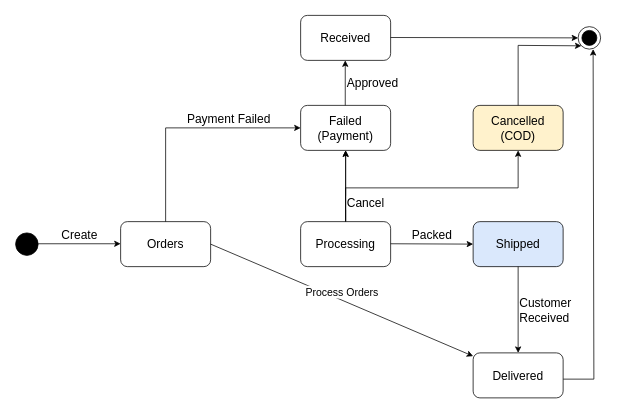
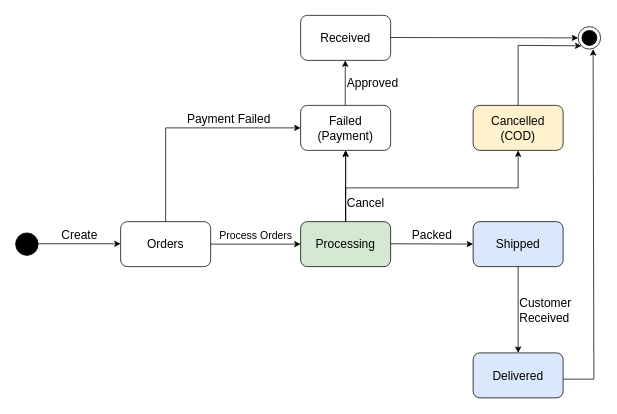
node "Processing": fillcolor #ffffff -> #d5e8d4
edge "Orders" -> "Delivered": now "Orders" -> "Processing"
node "Delivered": fillcolor #ffffff -> #dae8fc
